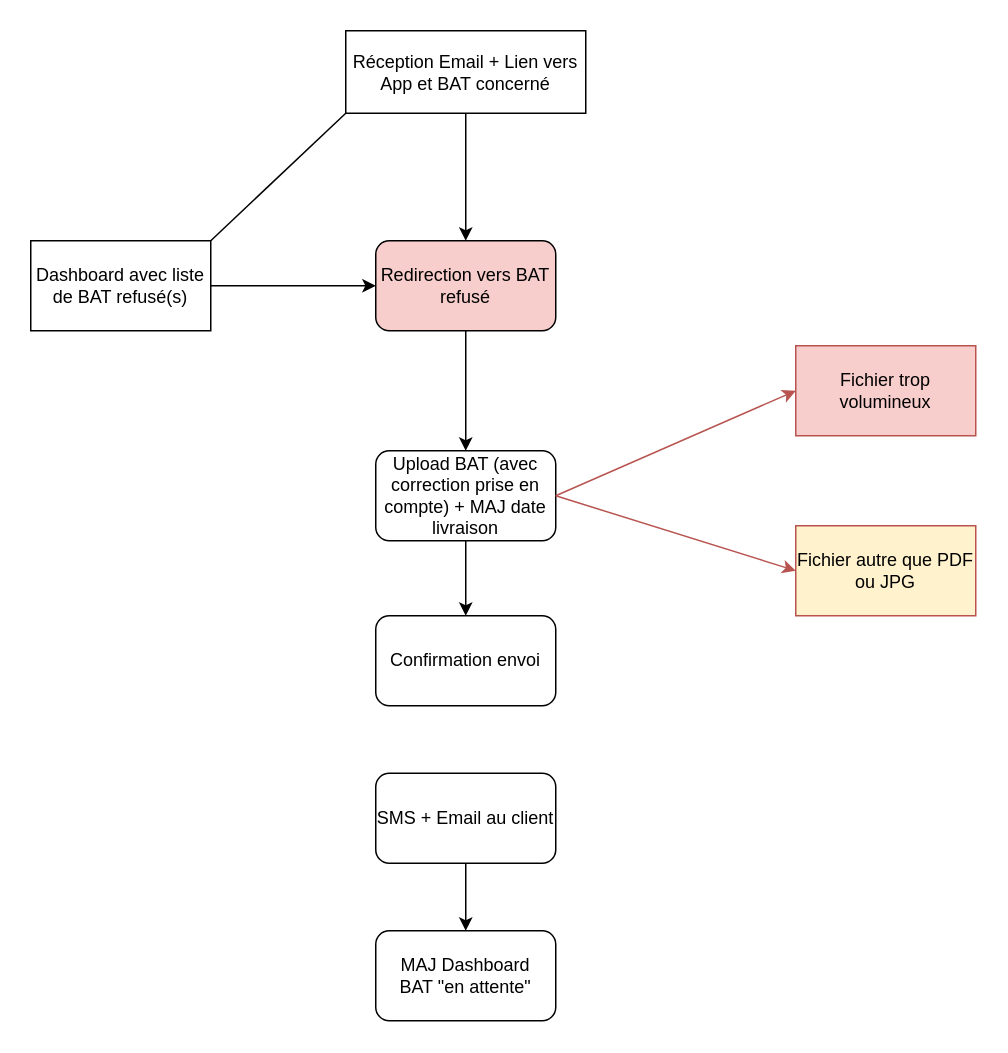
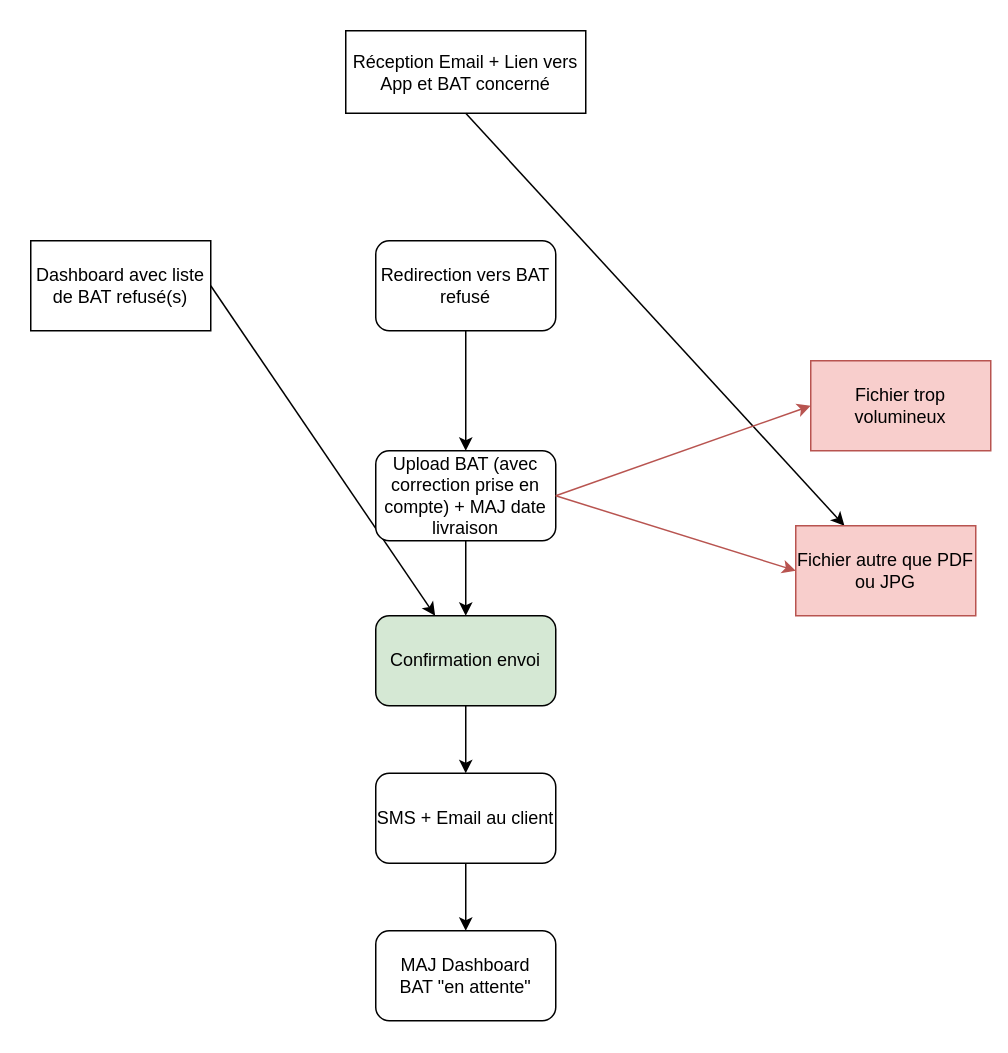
edge "Réception Email + Lien vers App et BAT concerné" -> "Redirection vers BAT refusé": now "Réception Email + Lien vers App et BAT concerné" -> "Fichier autre que PDF ou JPG"
edge "Réception Email + Lien vers App et BAT concerné" -- "Dashboard avec liste de BAT refusé(s)": removed
edge "Dashboard avec liste de BAT refusé(s)" -> "Redirection vers BAT refusé": now "Dashboard avec liste de BAT refusé(s)" -> "Confirmation envoi"
node "Redirection vers BAT refusé": fillcolor #f8cecc -> #ffffff
node "Fichier trop volumineux": moved (886, 391) -> (901, 406)
node "Fichier autre que PDF ou JPG": fillcolor #fff2cc -> #f8cecc
node "Confirmation envoi": fillcolor #ffffff -> #d5e8d4
edge "Confirmation envoi" -> "SMS + Email au client": added
